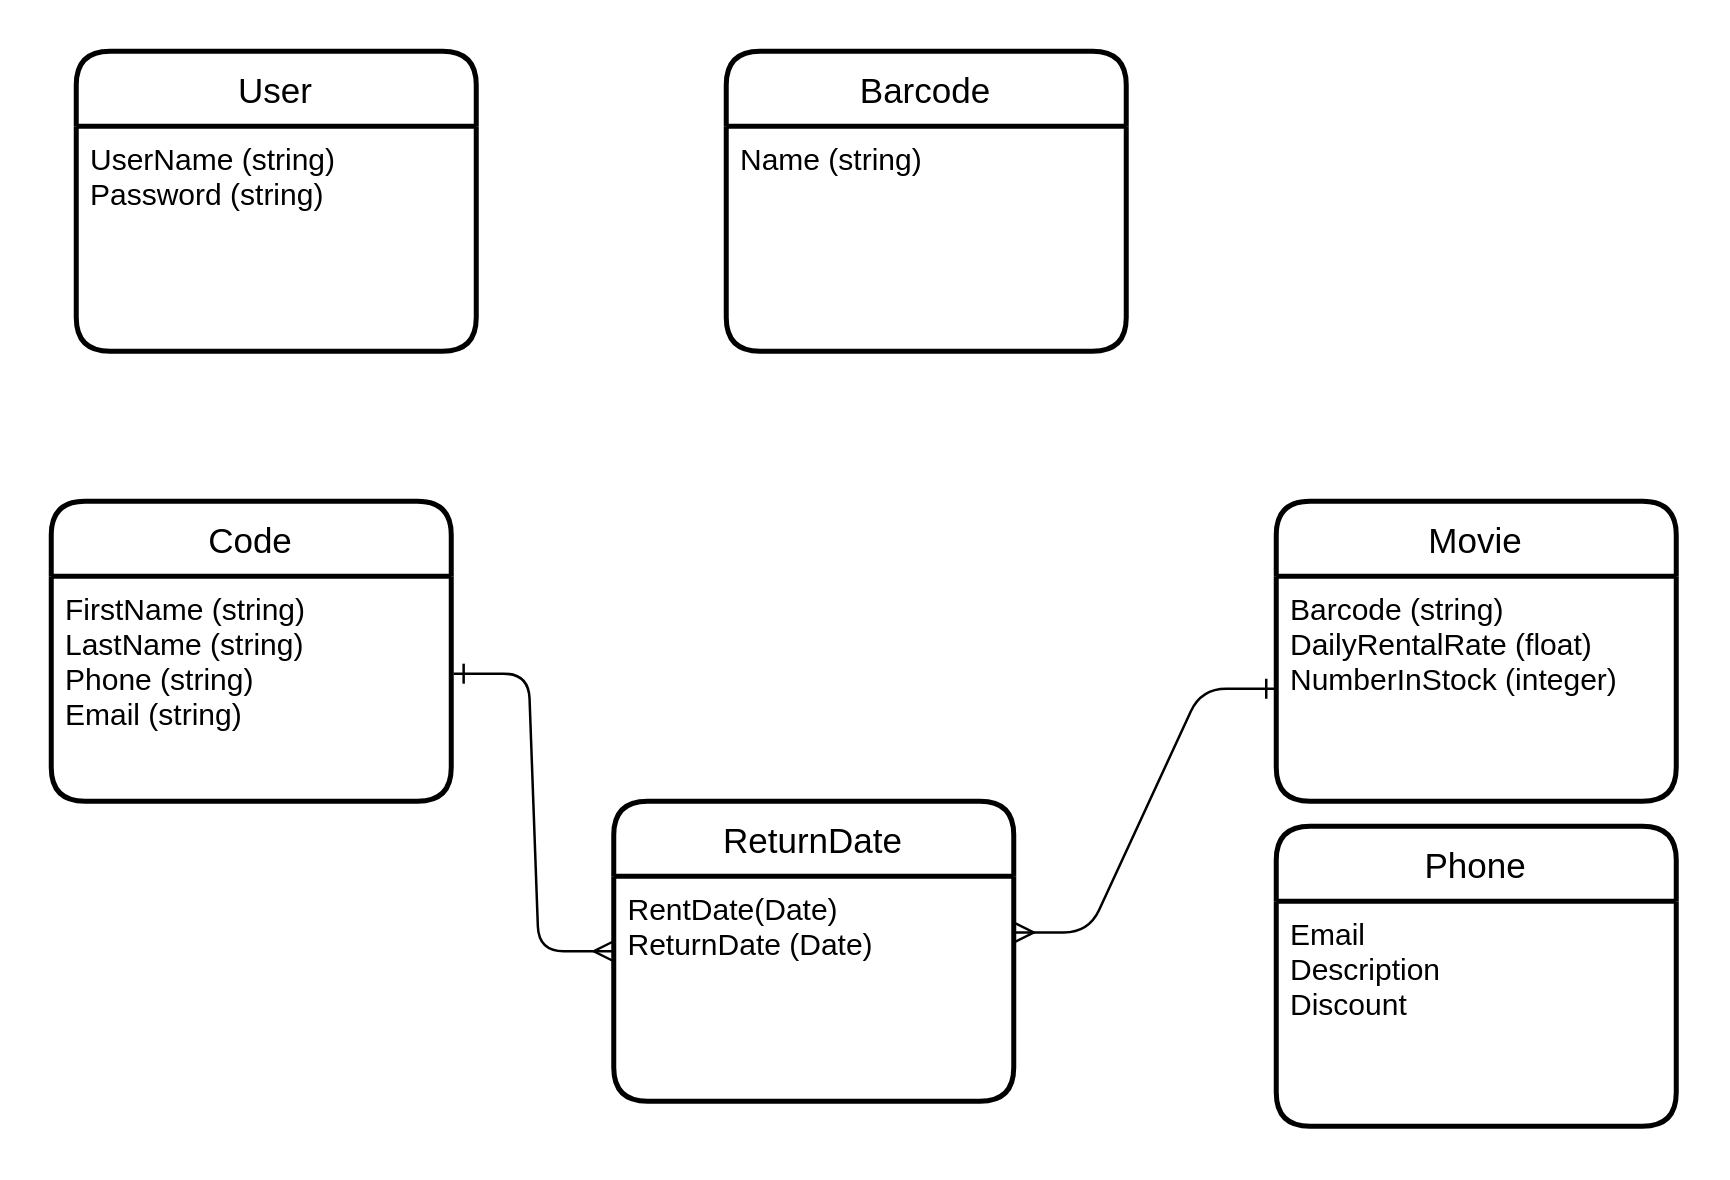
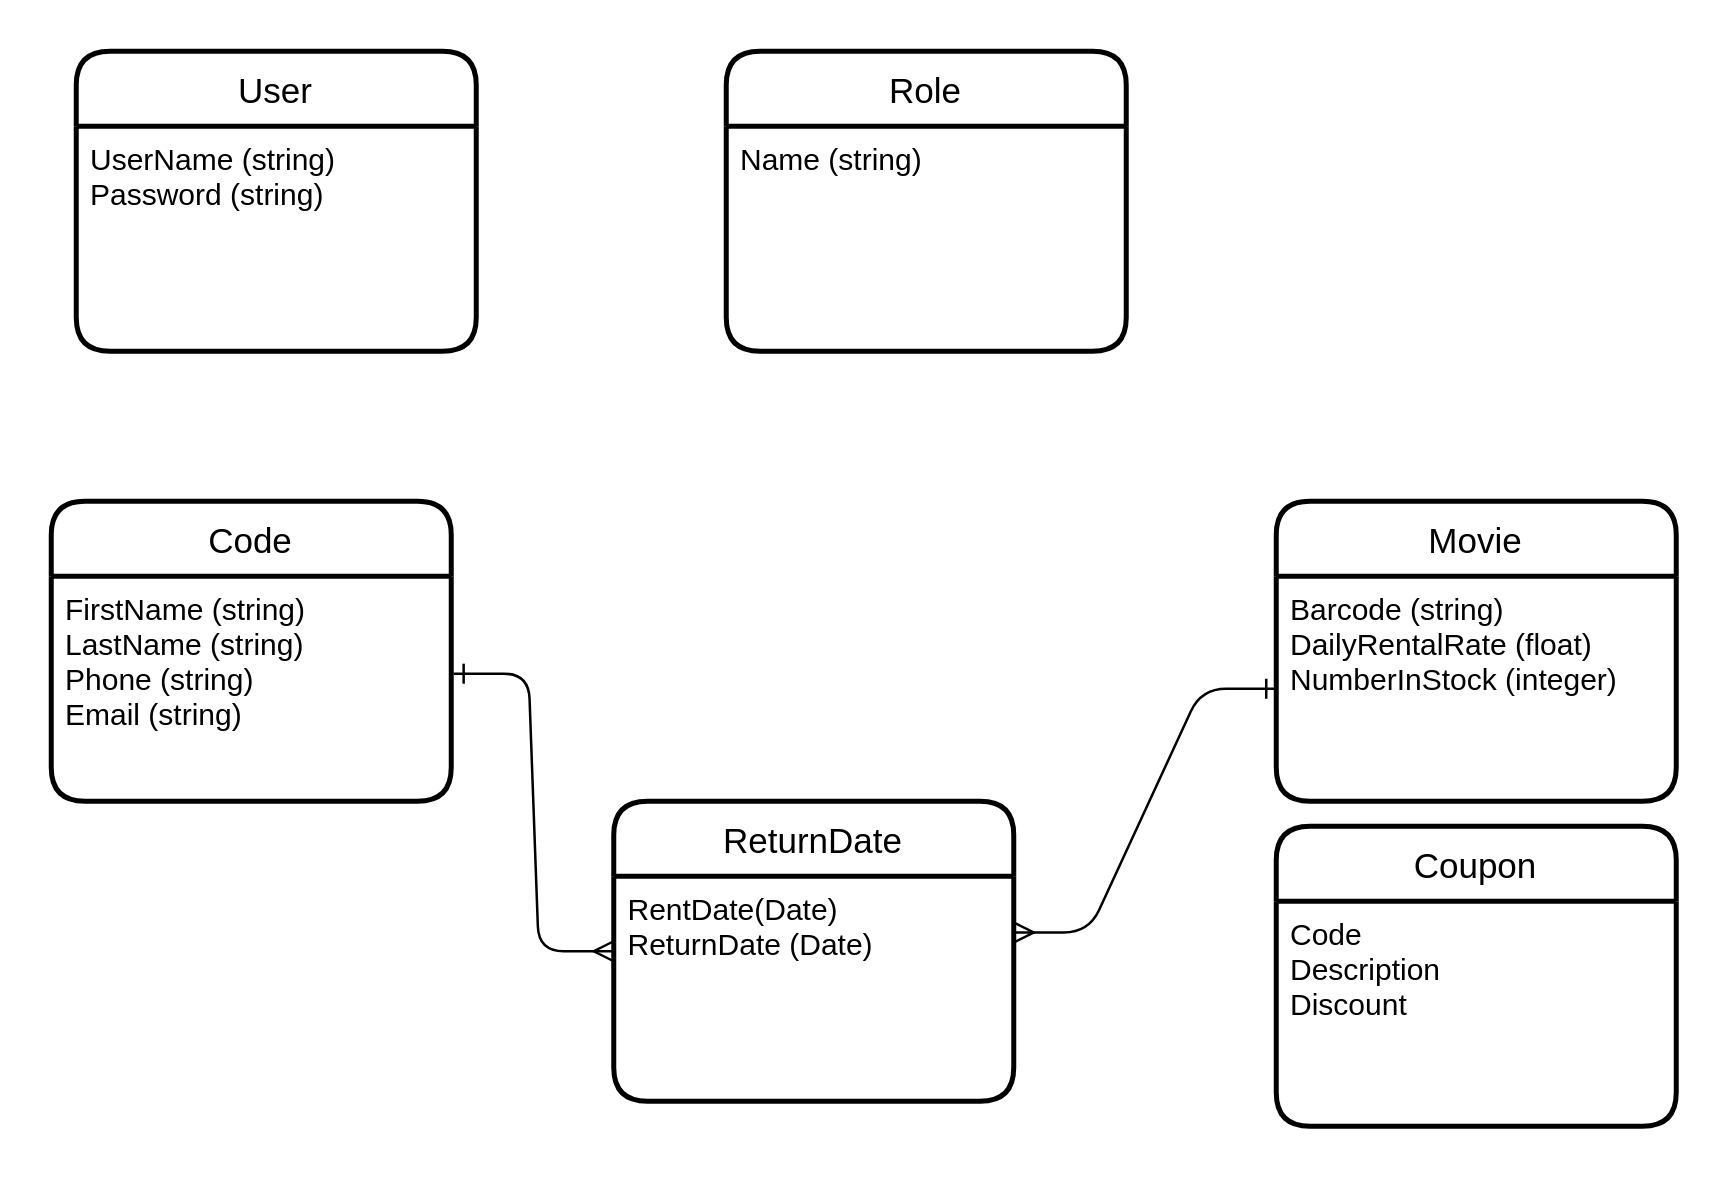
node "Barcode": label "Barcode" -> "Role"
node "Phone": label "Phone" -> "Coupon"
node "Email Description Discount": label "Email Description Discount" -> "Code Description Discount"
